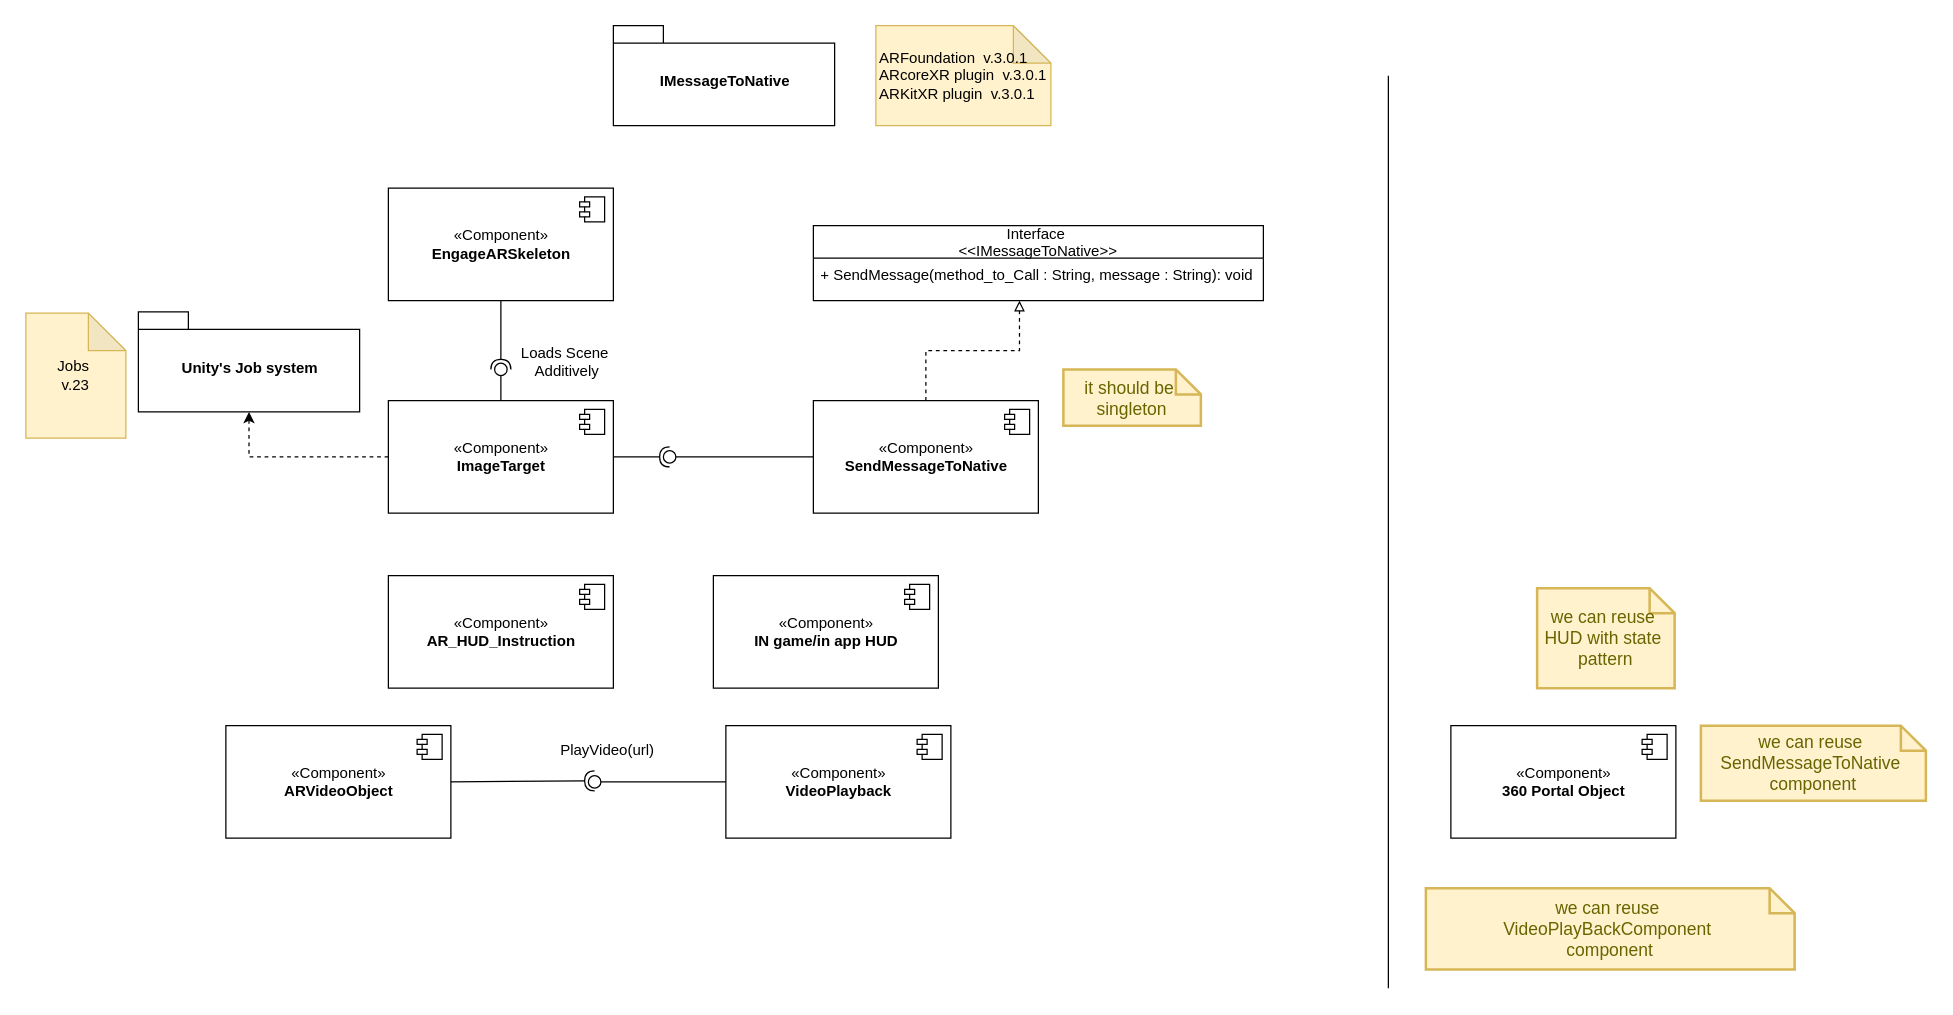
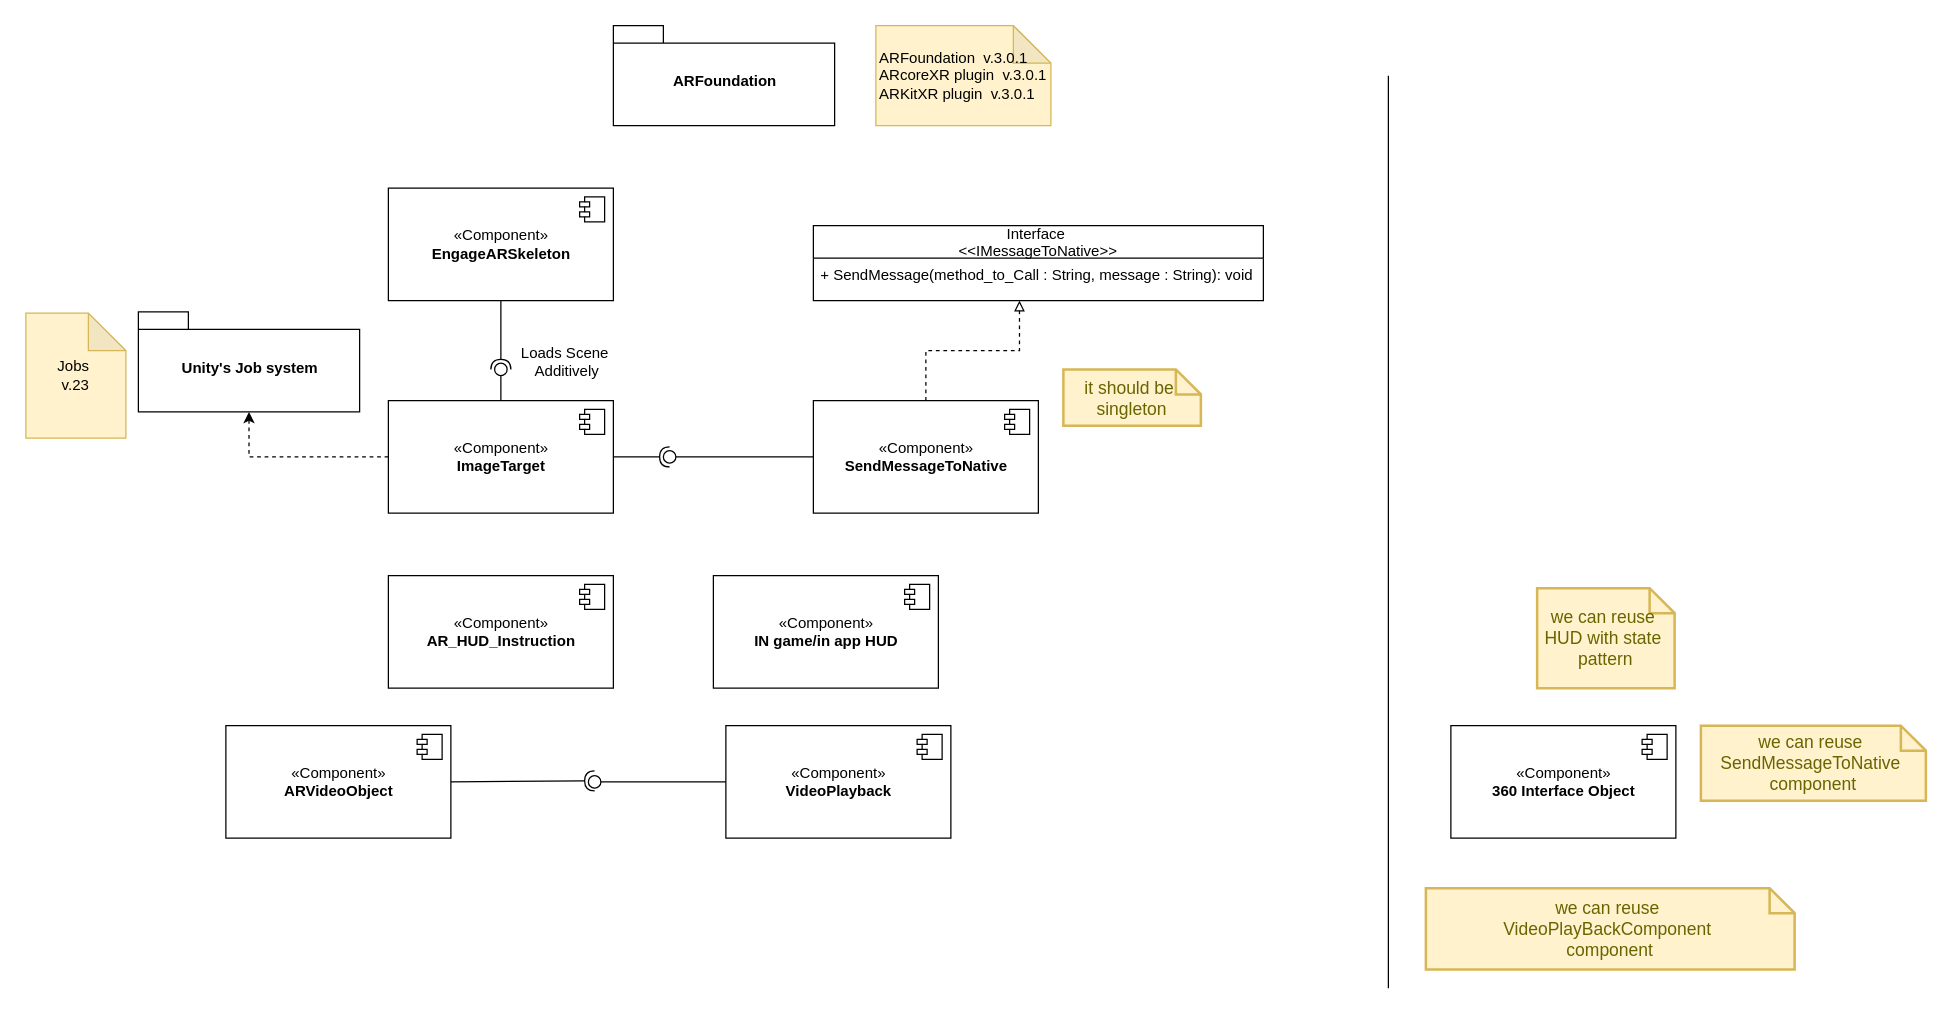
node "IMessageToNative": label "IMessageToNative" -> "ARFoundation"
node "PlayVideo(url)": removed
node "«Component» 360 Portal Object": label "«Component» 360 Portal Object" -> "«Component» 360 Interface Object"
